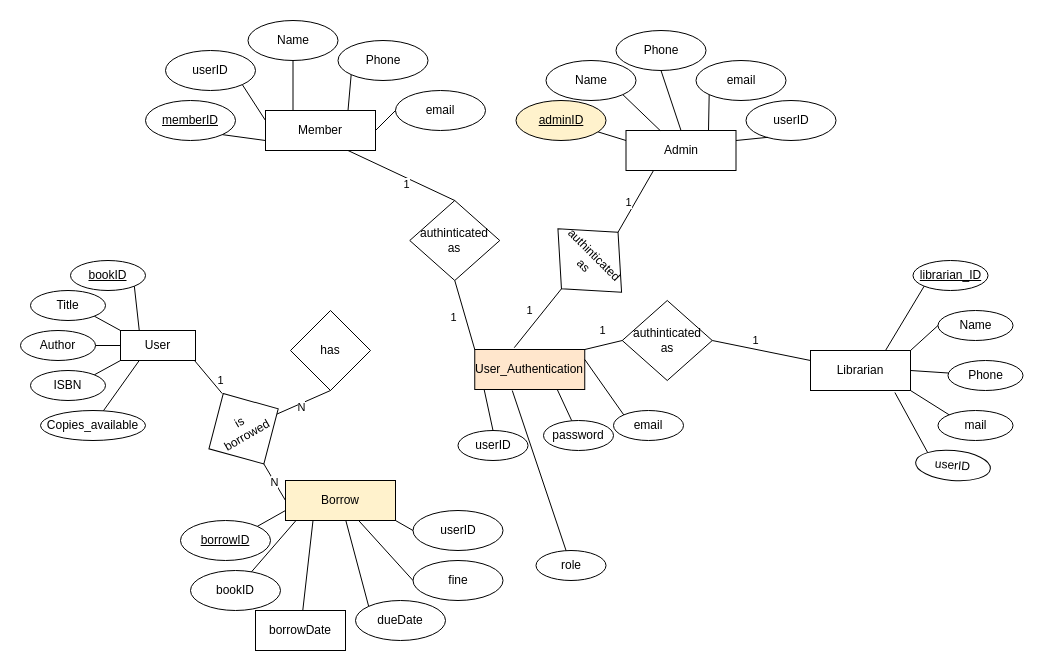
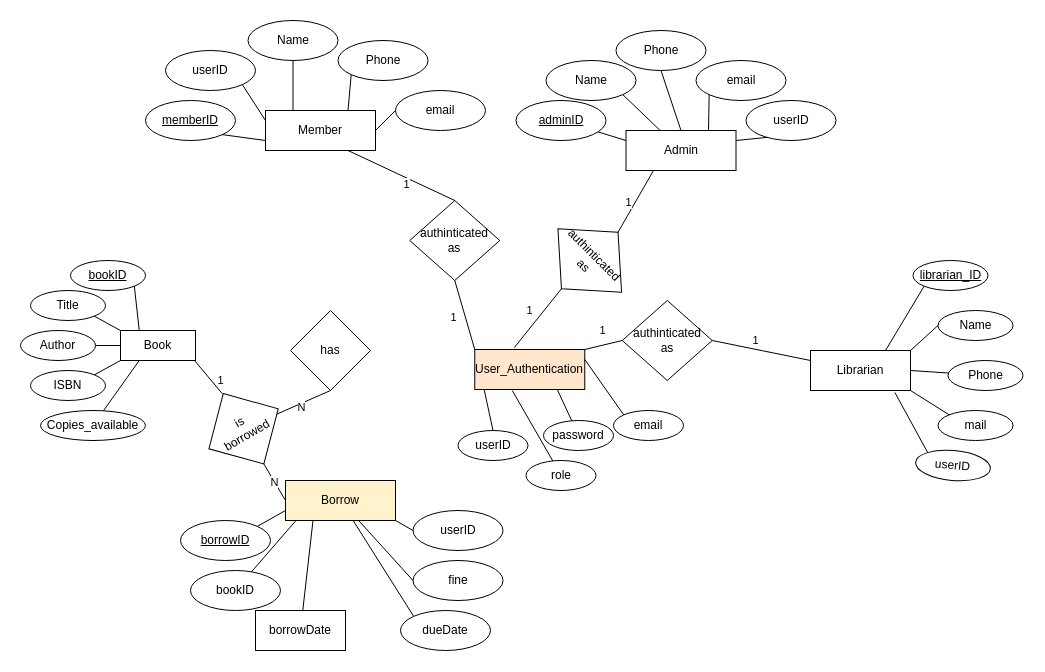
node "adminID": fillcolor #fff2cc -> #ffffff
node "User": label "User" -> "Book"
node "role": moved (571, 566) -> (561, 476)
node "dueDate": moved (401, 621) -> (446, 631)
